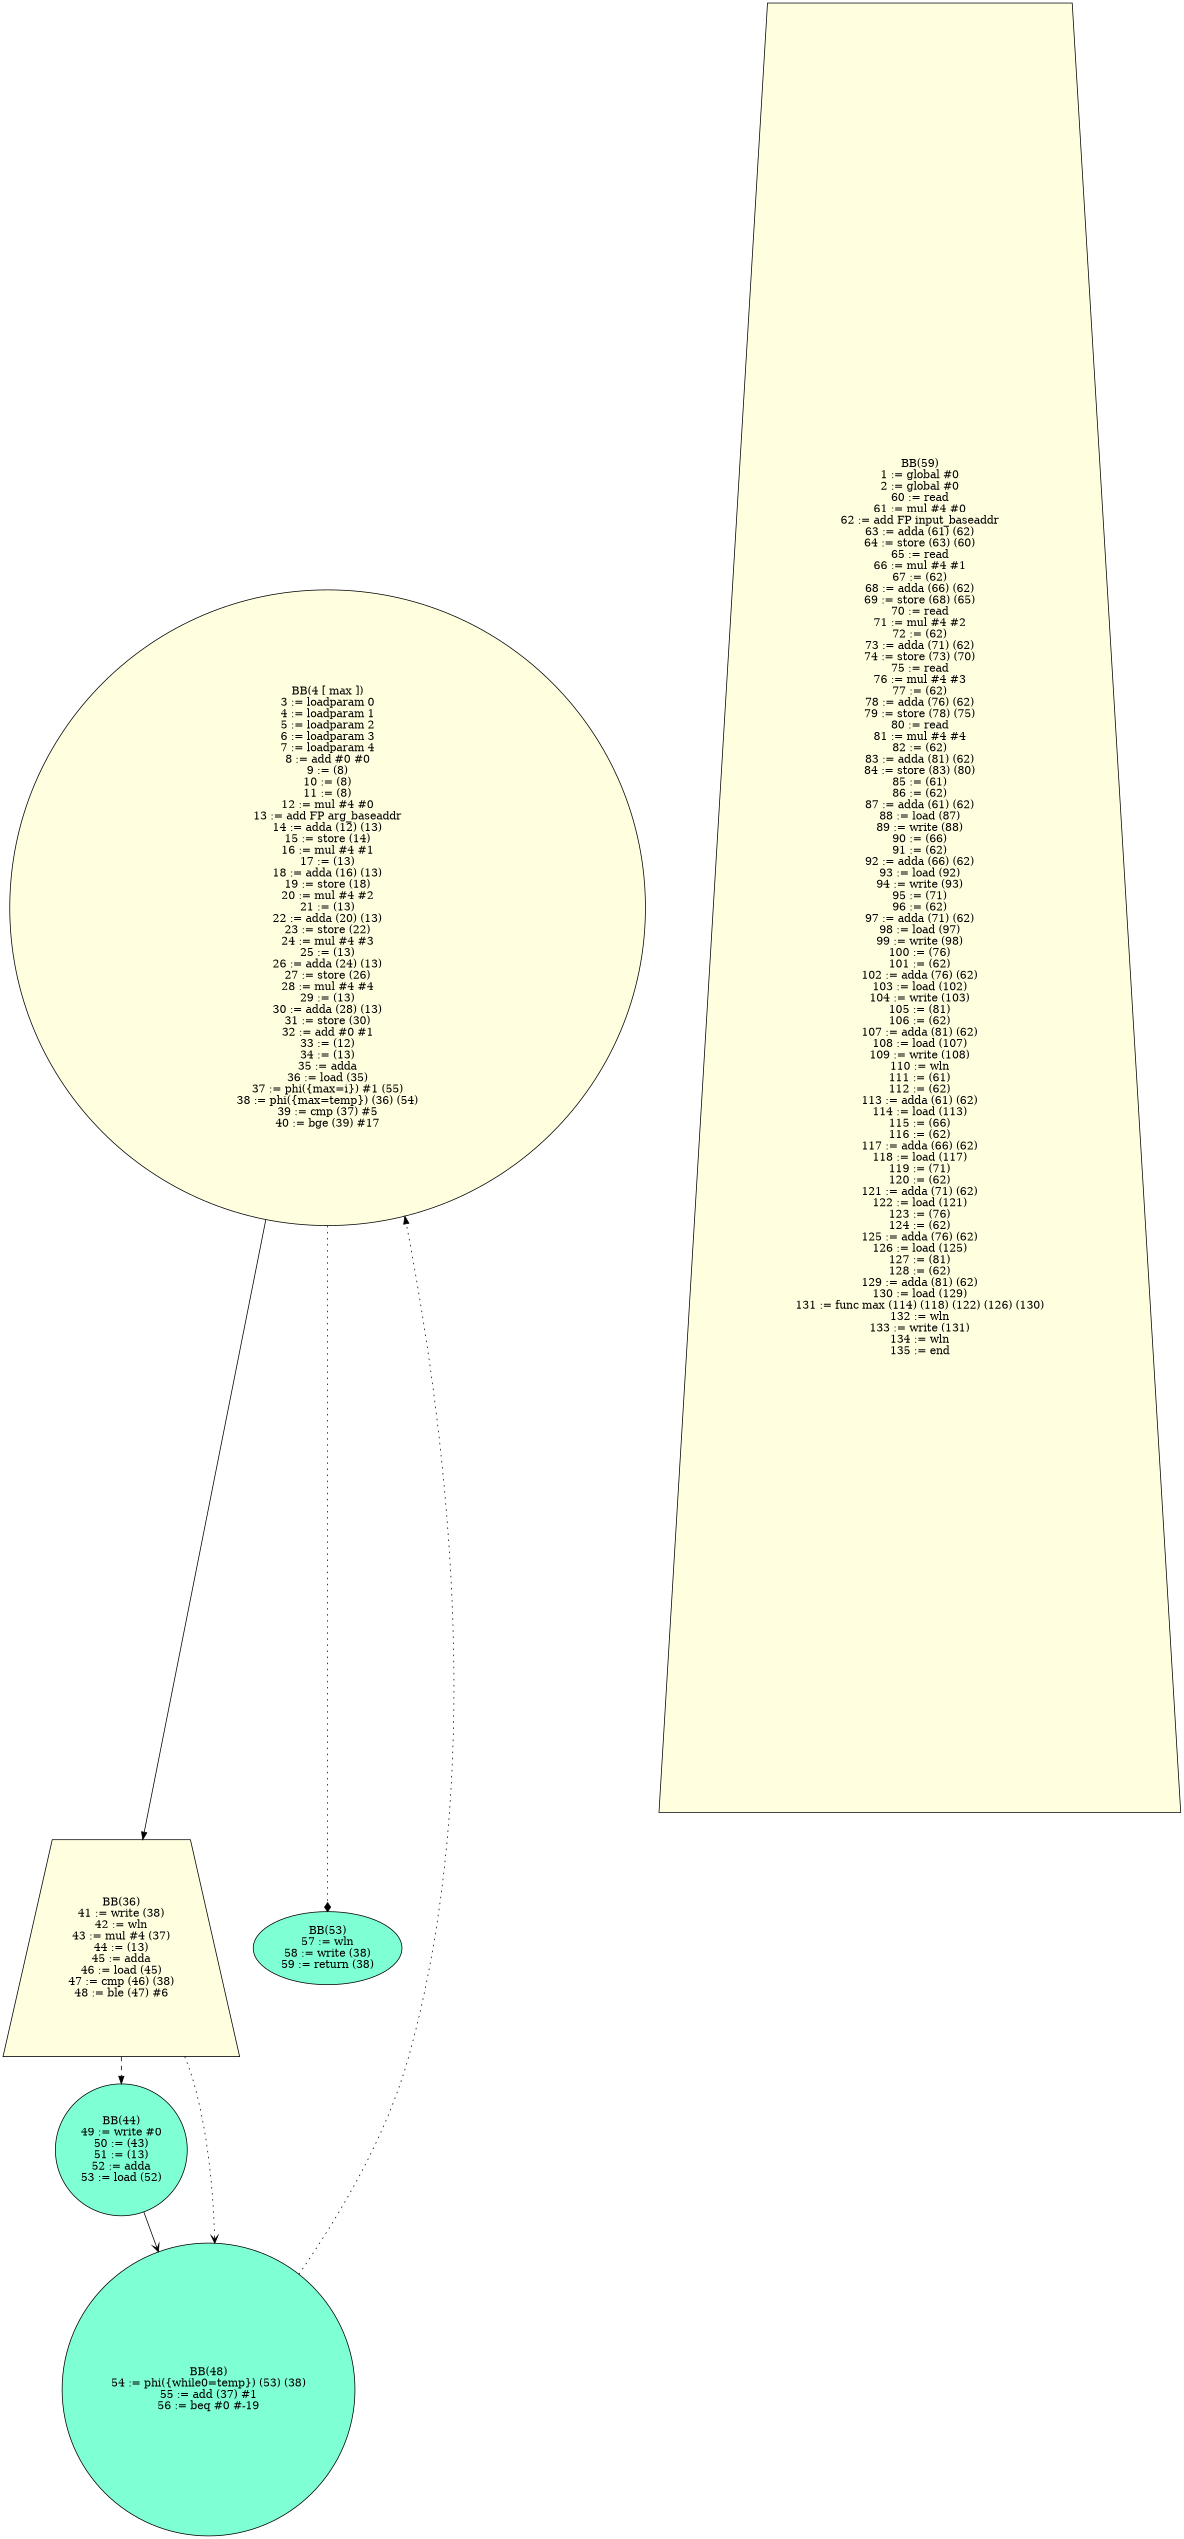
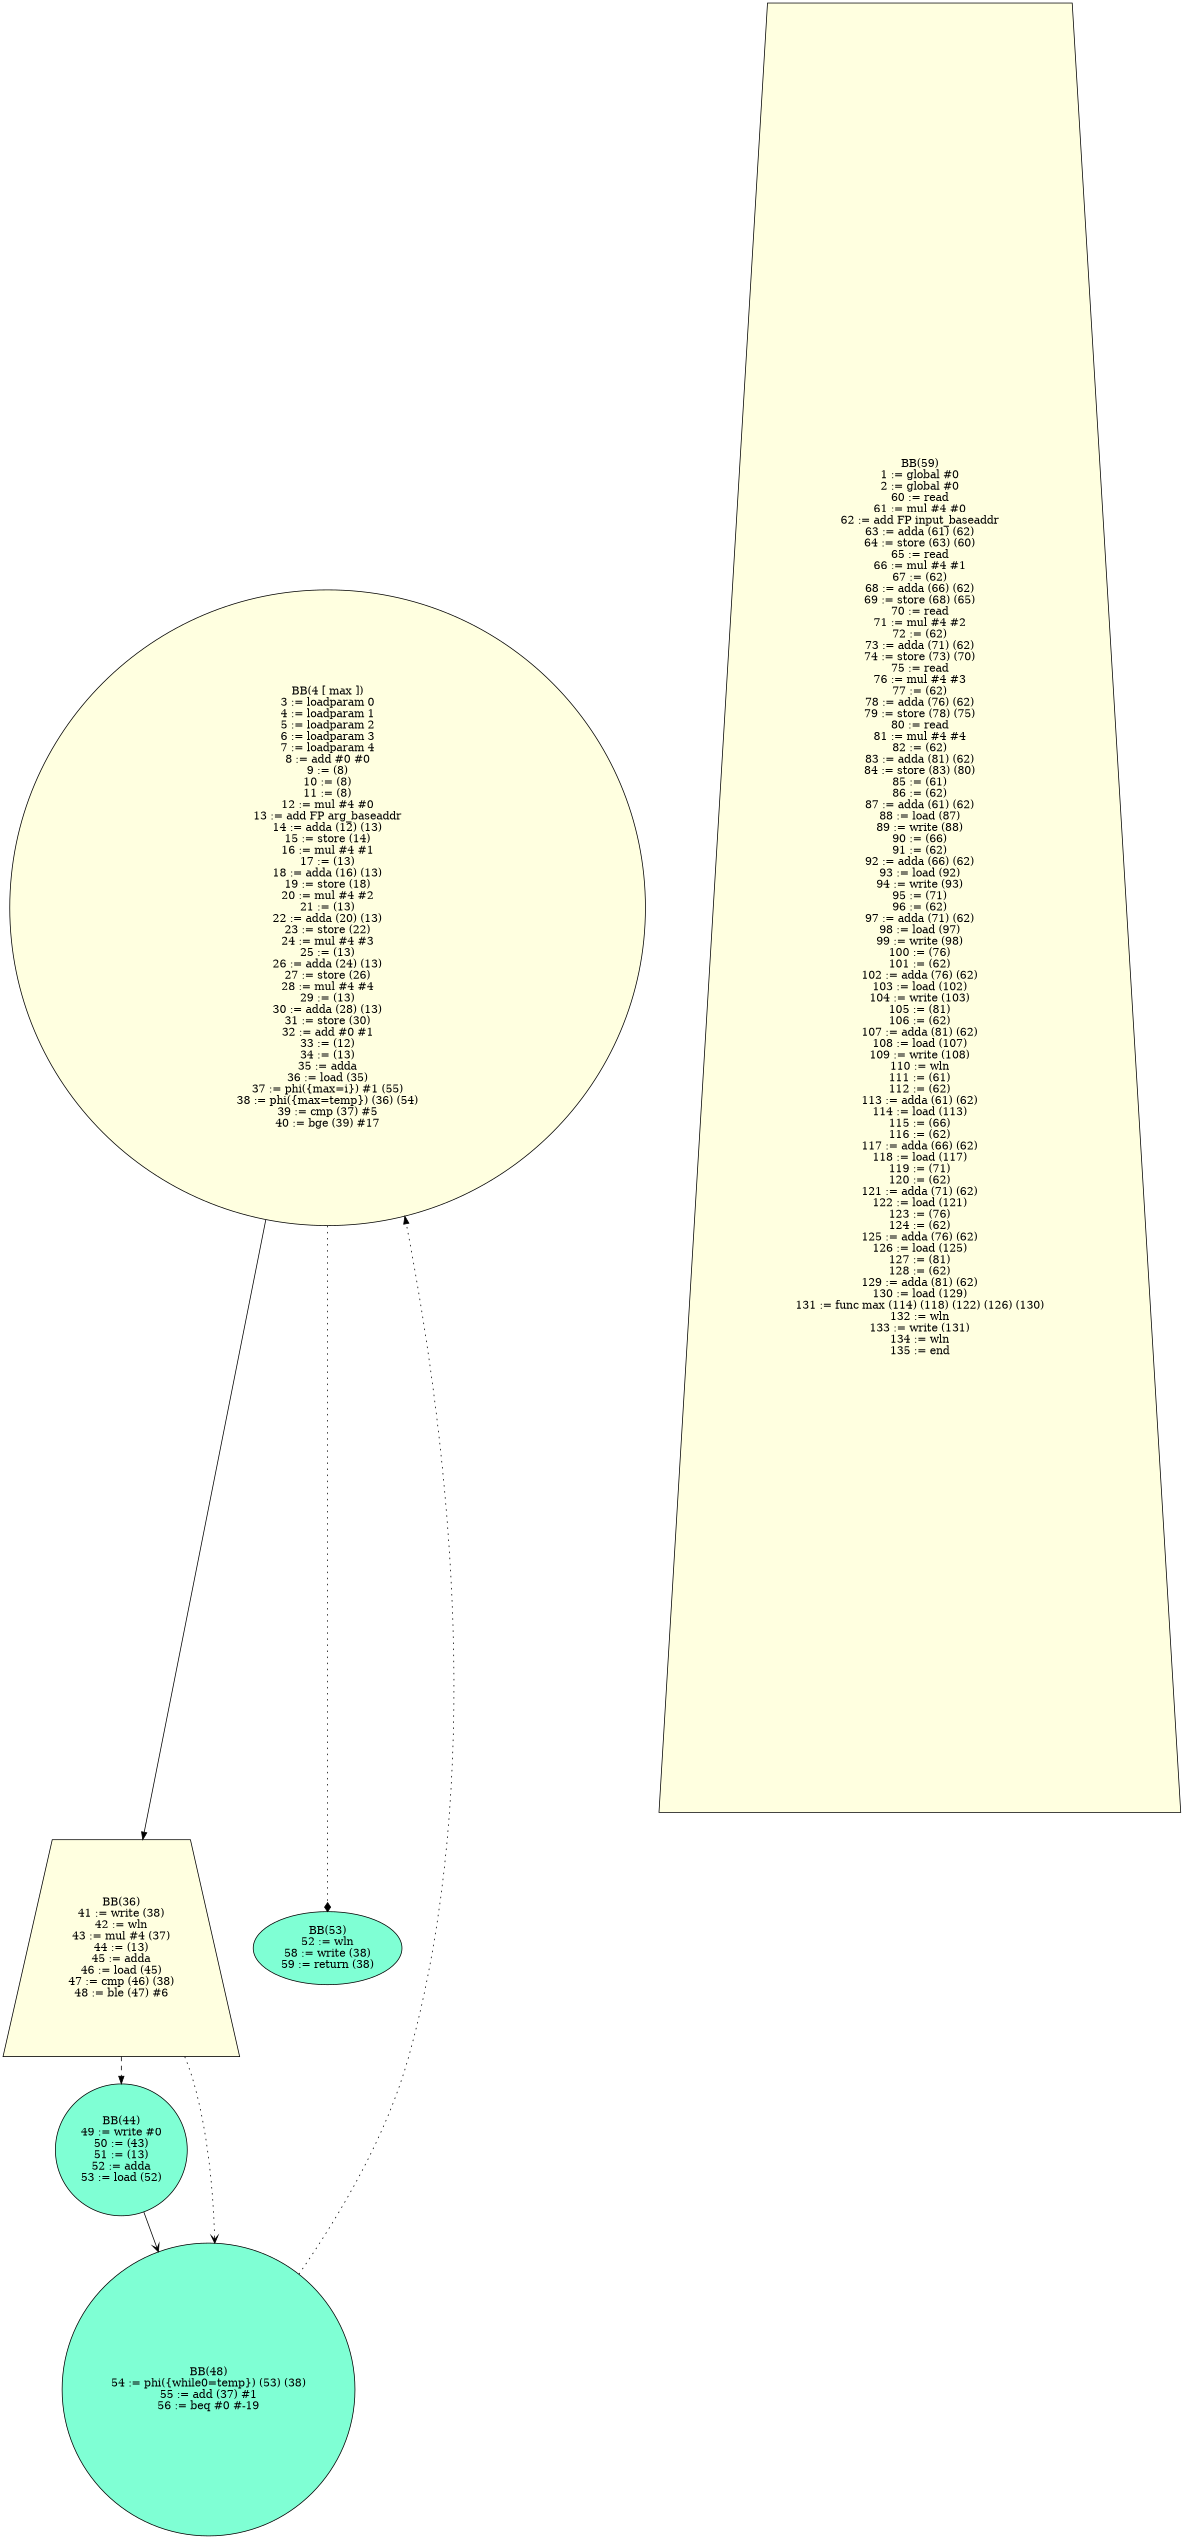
node "BB(53) 57 := wln 58 := write (38) 59 := return (38)": label "BB(53) 57 := wln 58 := write (38) 59 := return (38)" -> "BB(53) 52 := wln 58 := write (38) 59 := return (38)"
